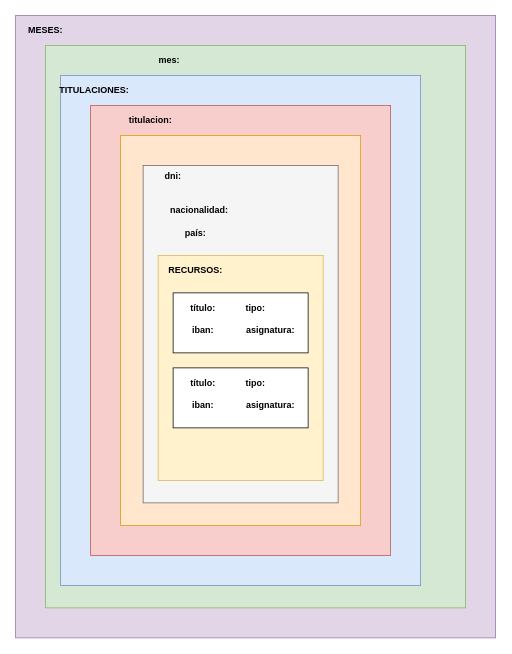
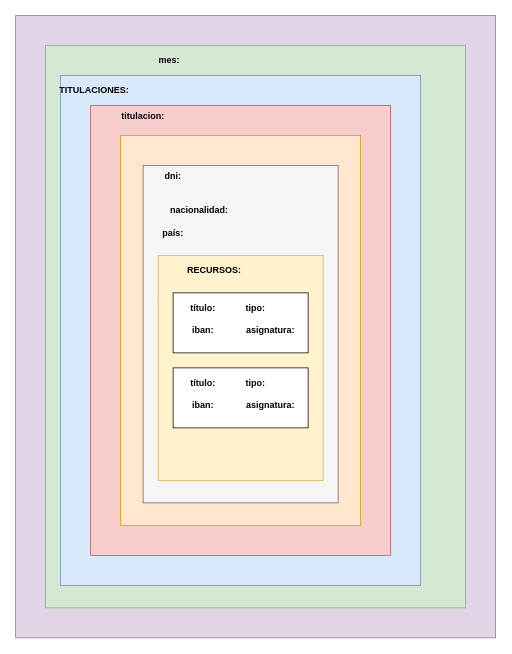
node "MESES:": removed
node "titulacion:": moved (150, 120) -> (143, 117)
node "país:": moved (195, 233) -> (173, 233)
node "RECURSOS:": moved (195, 270) -> (214, 270)
